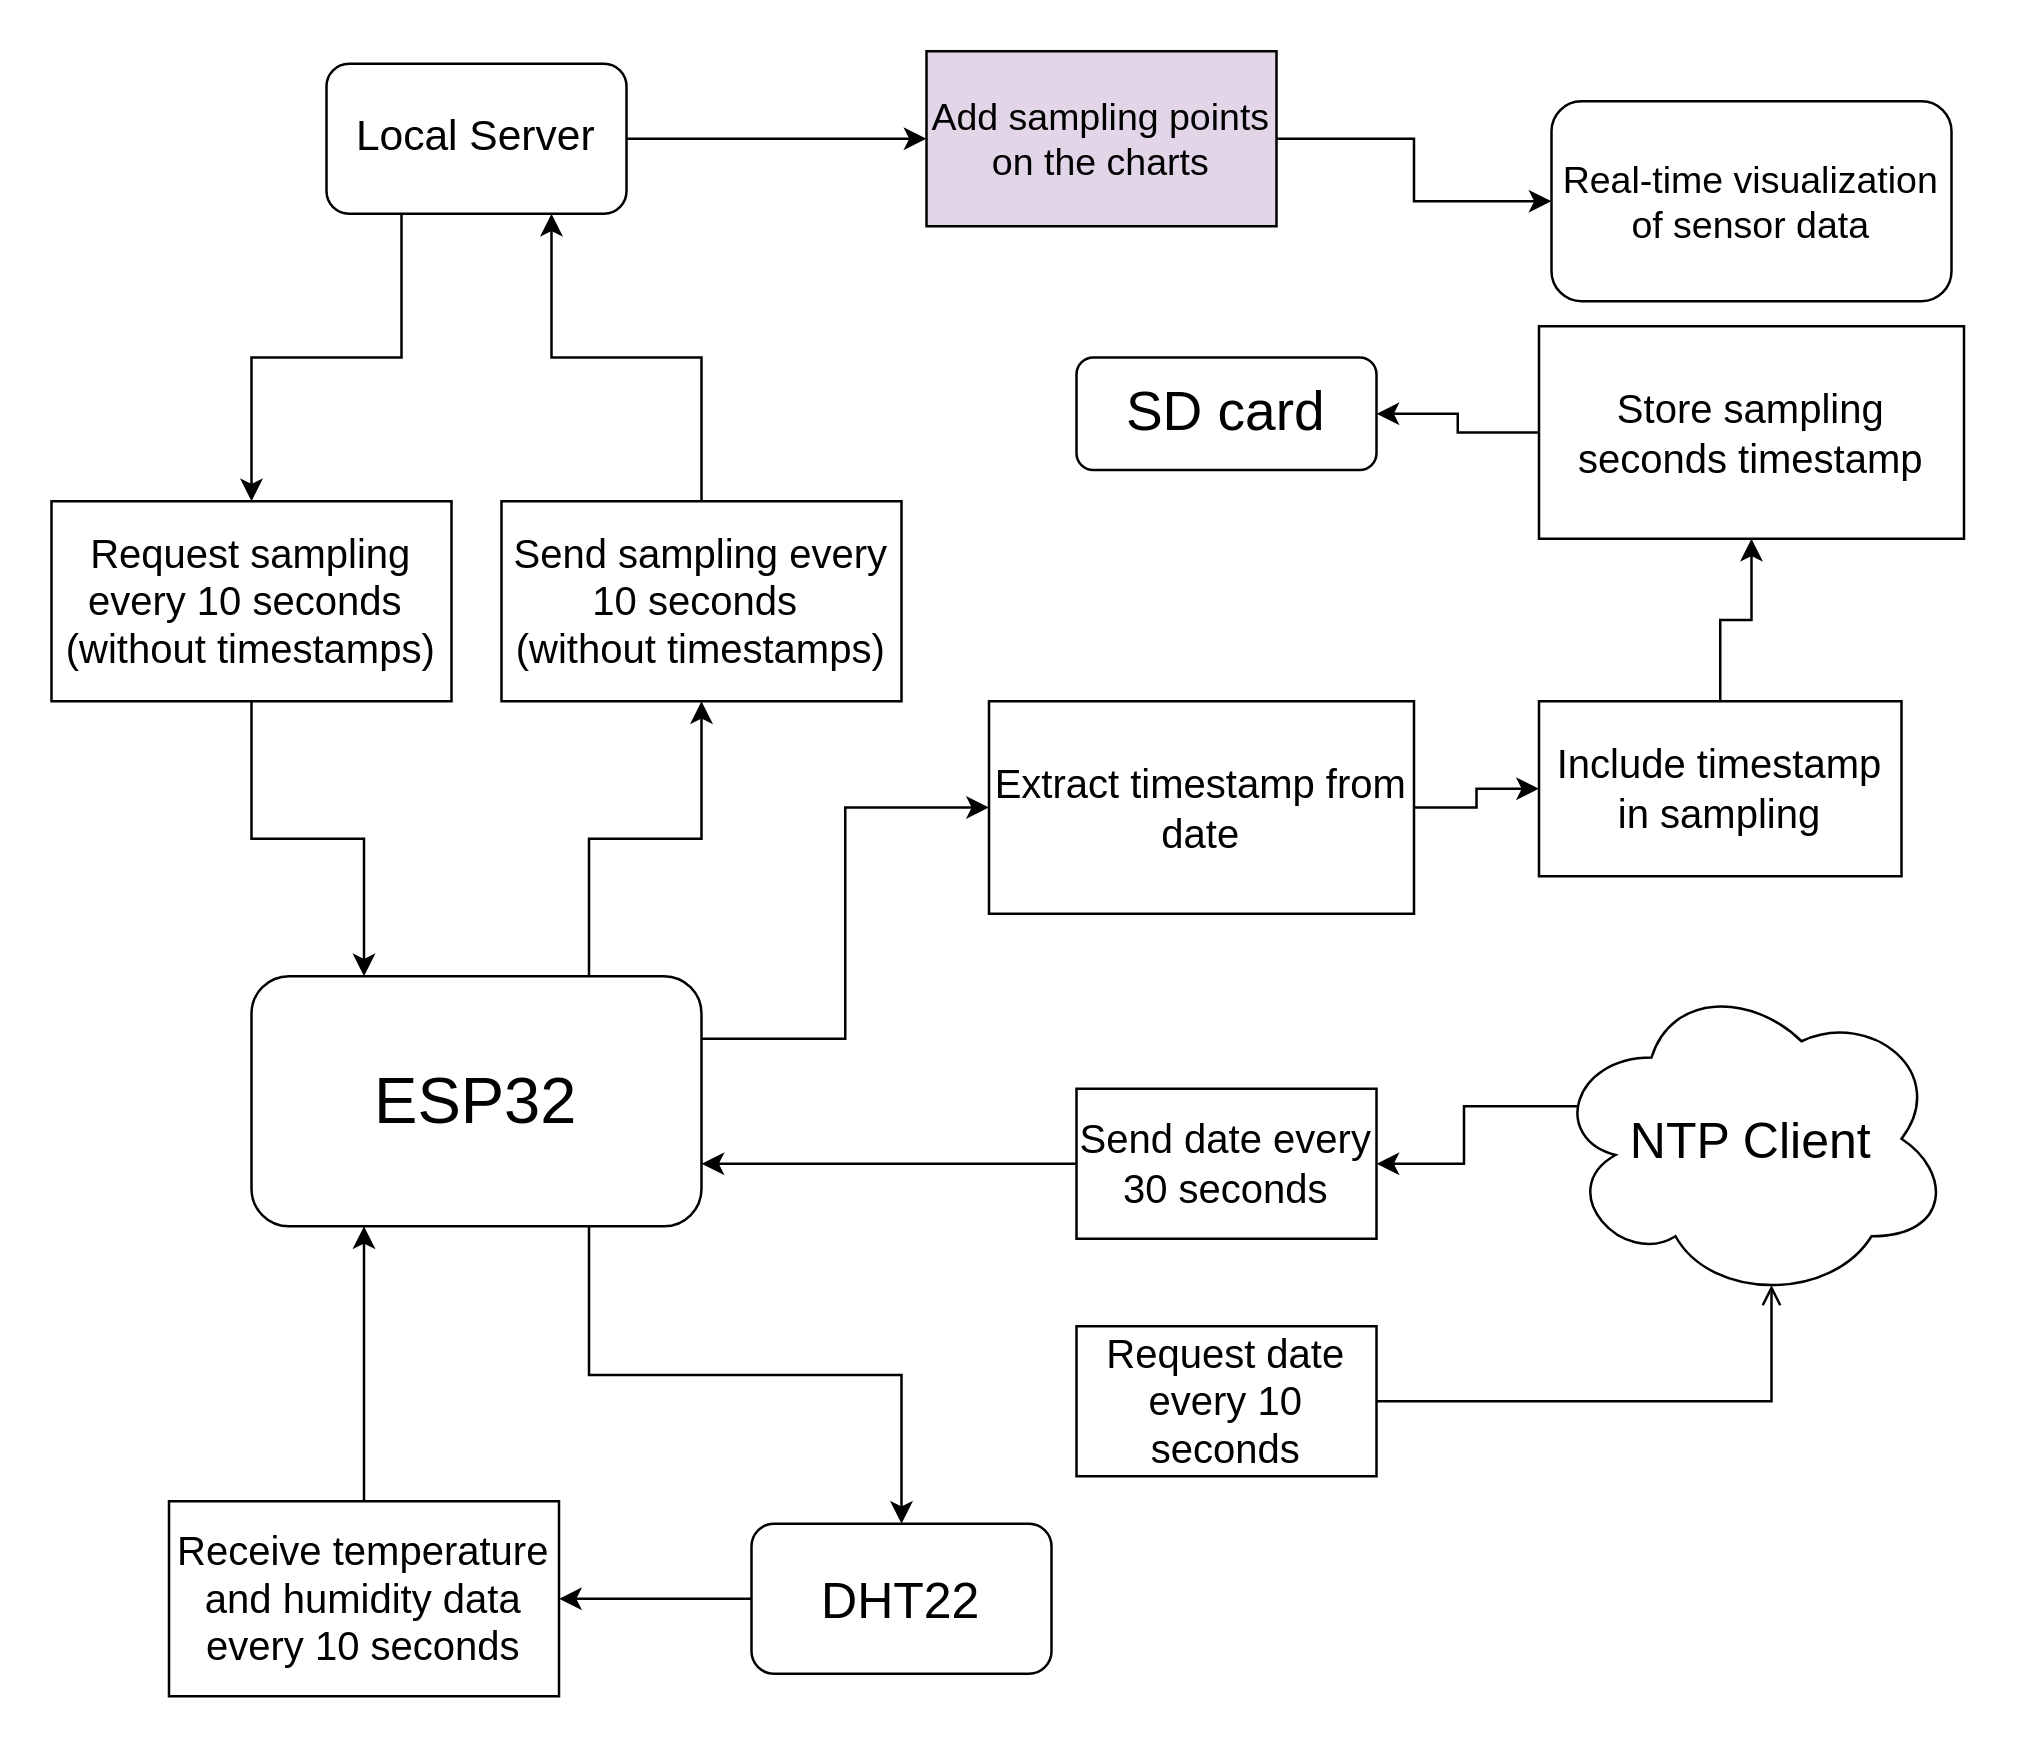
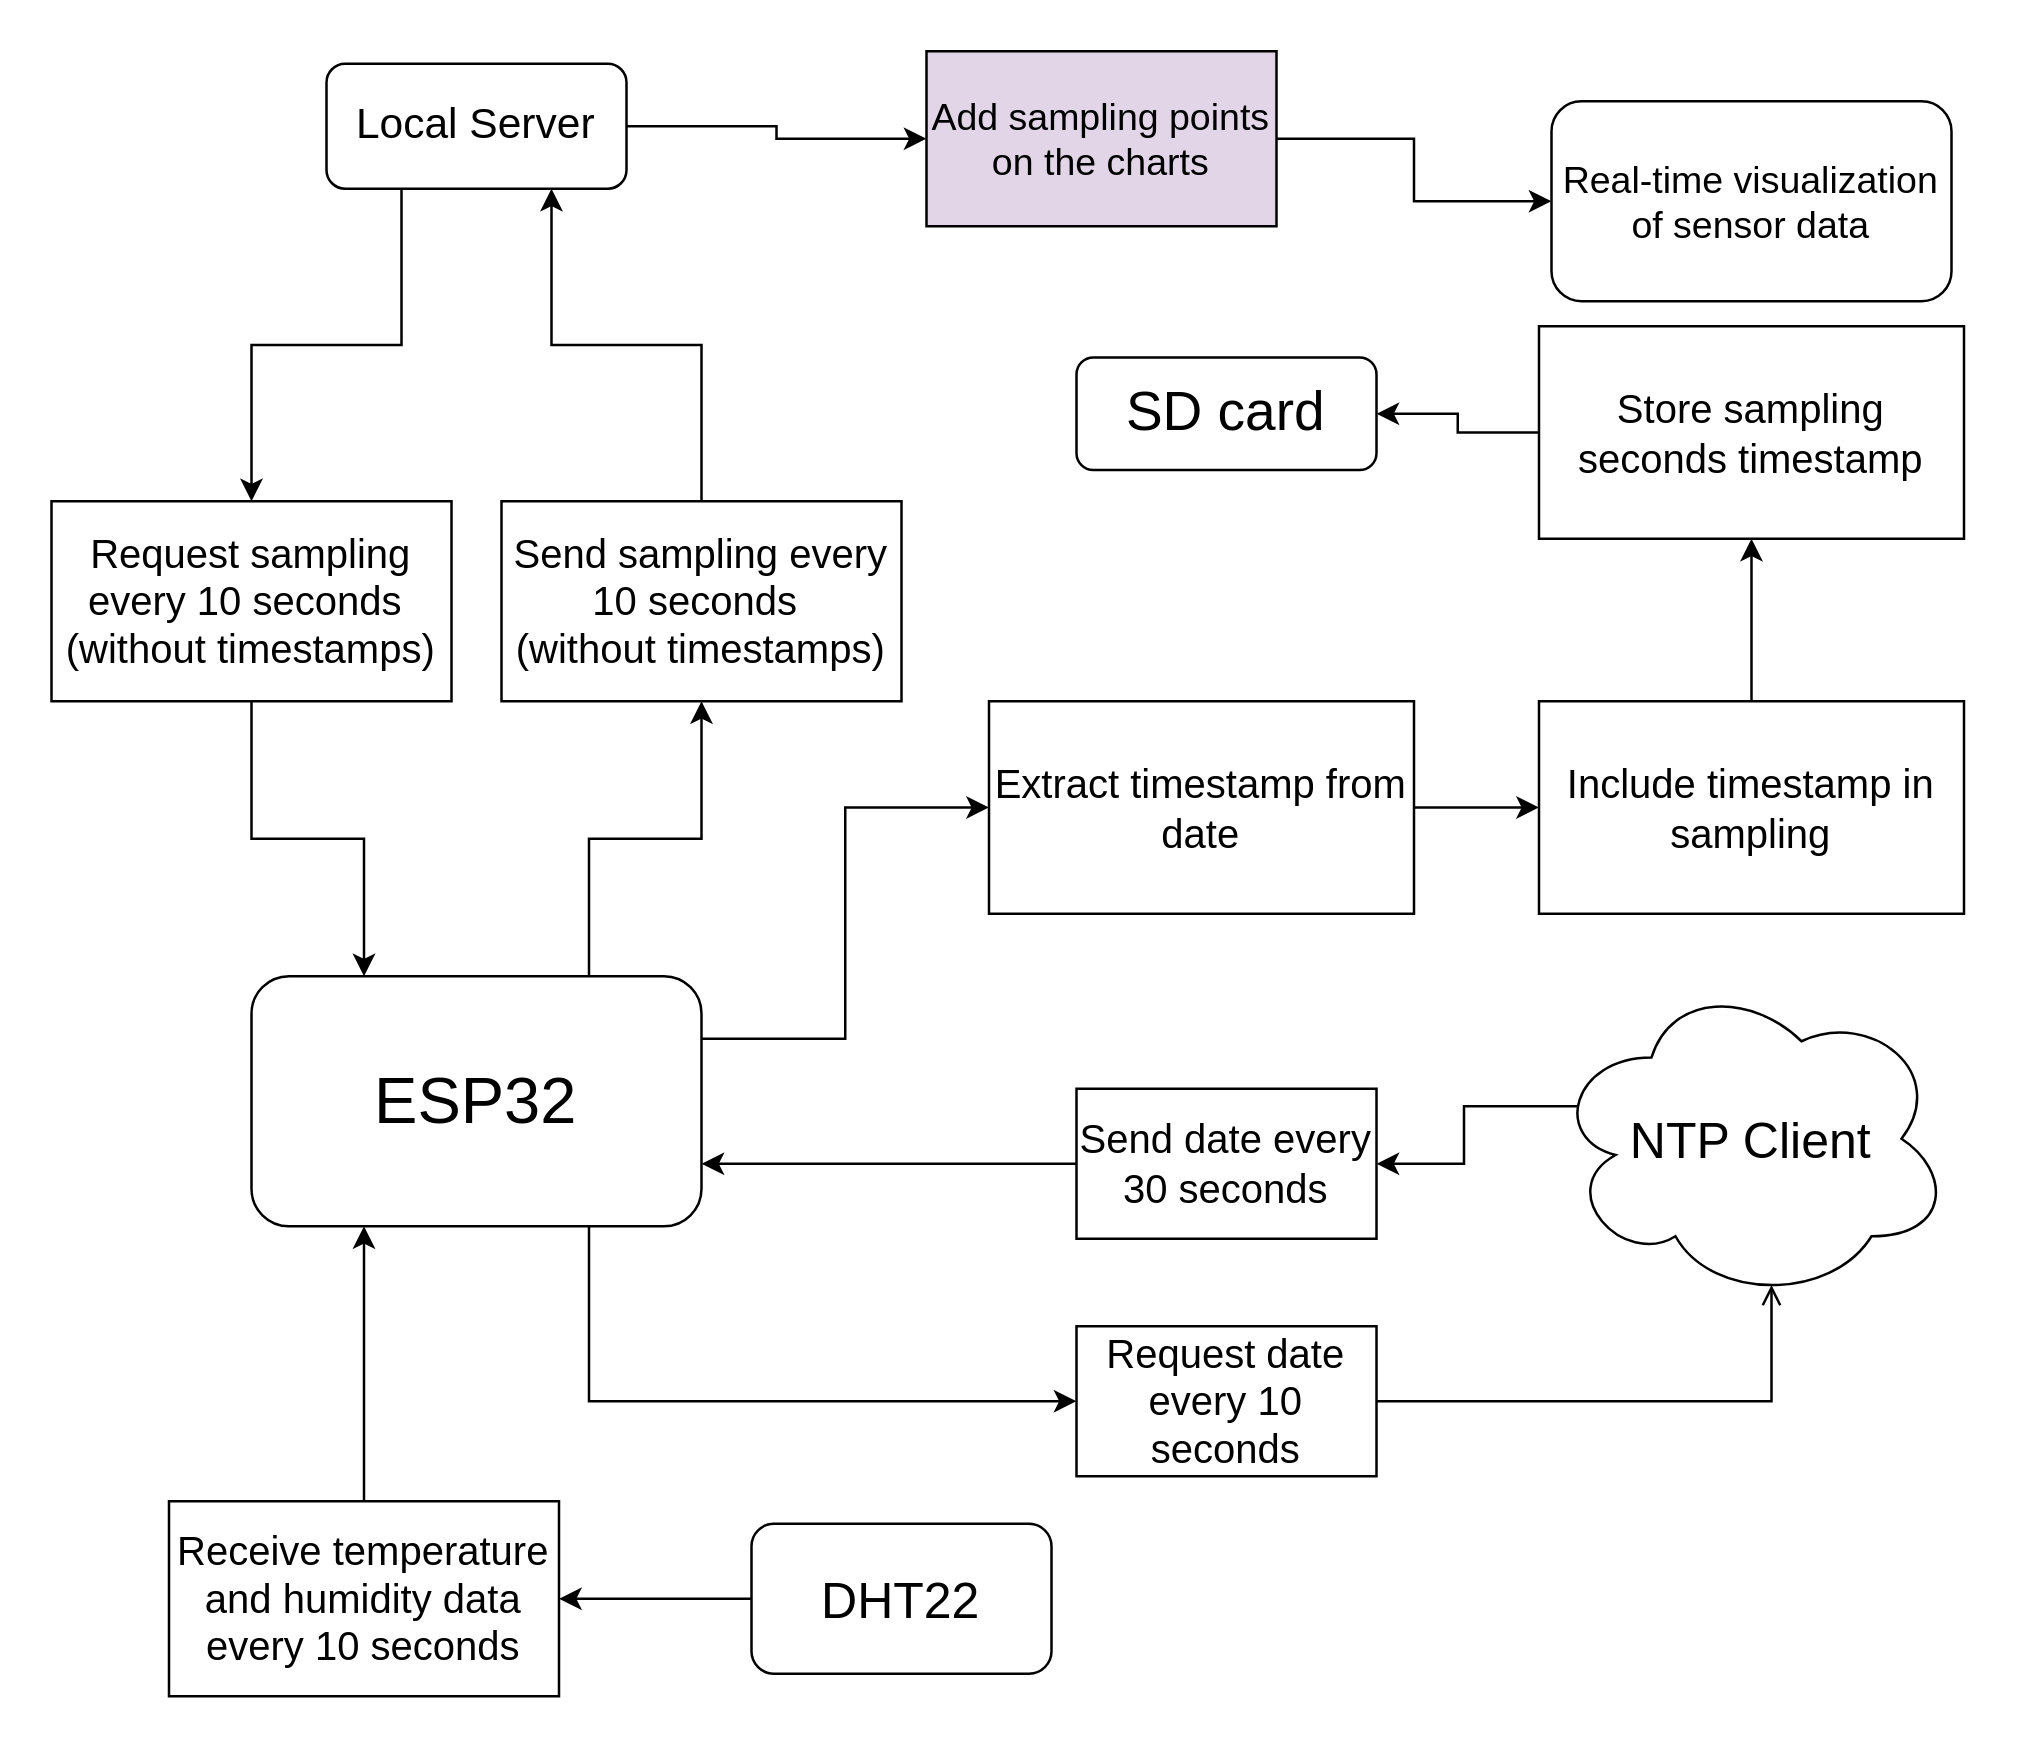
node "Local Server": size 300x150 -> 300x125
node "Include timestamp in sampling": size 363x175 -> 425x213
edge "ESP32" -> "DHT22": now "ESP32" -> "Request date every 10 seconds"
